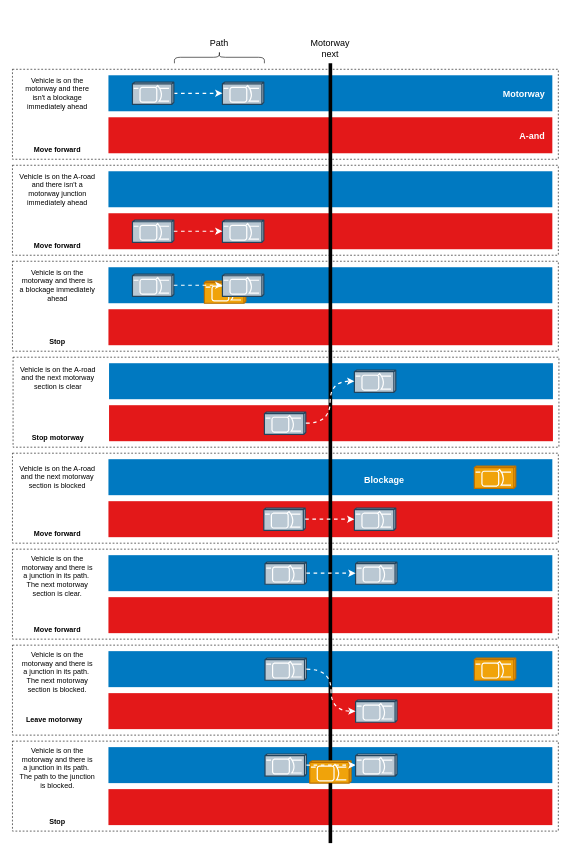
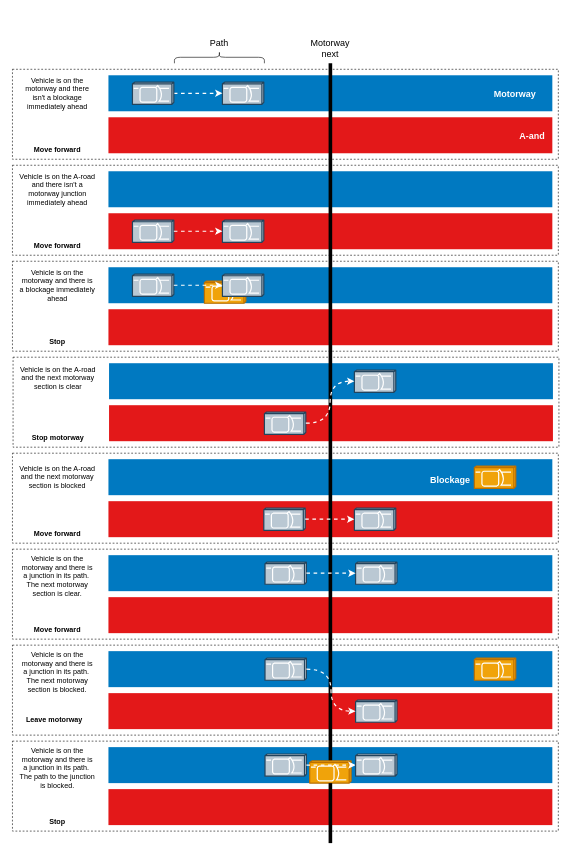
node "Motorway": moved (522, 93) -> (513, 93)
node "Blockage": moved (384, 479) -> (450, 479)
